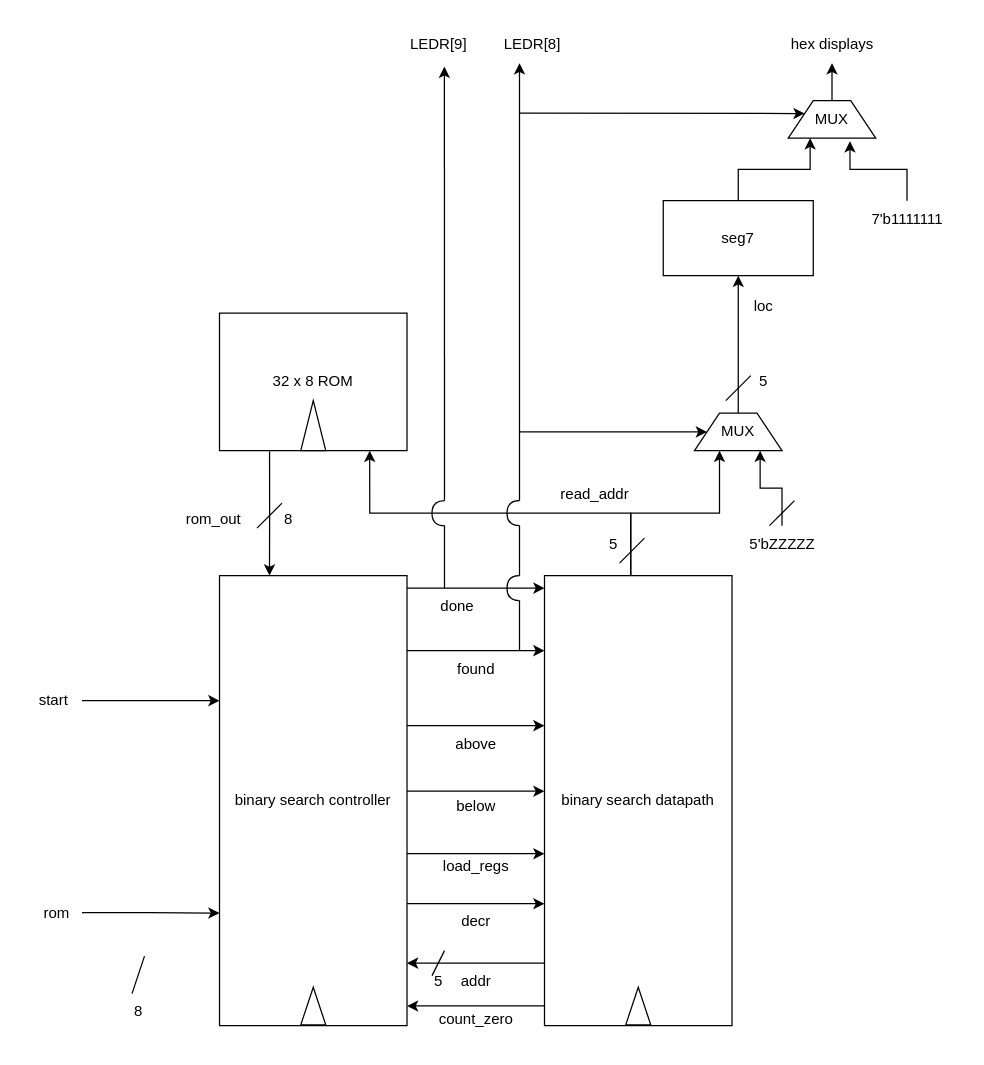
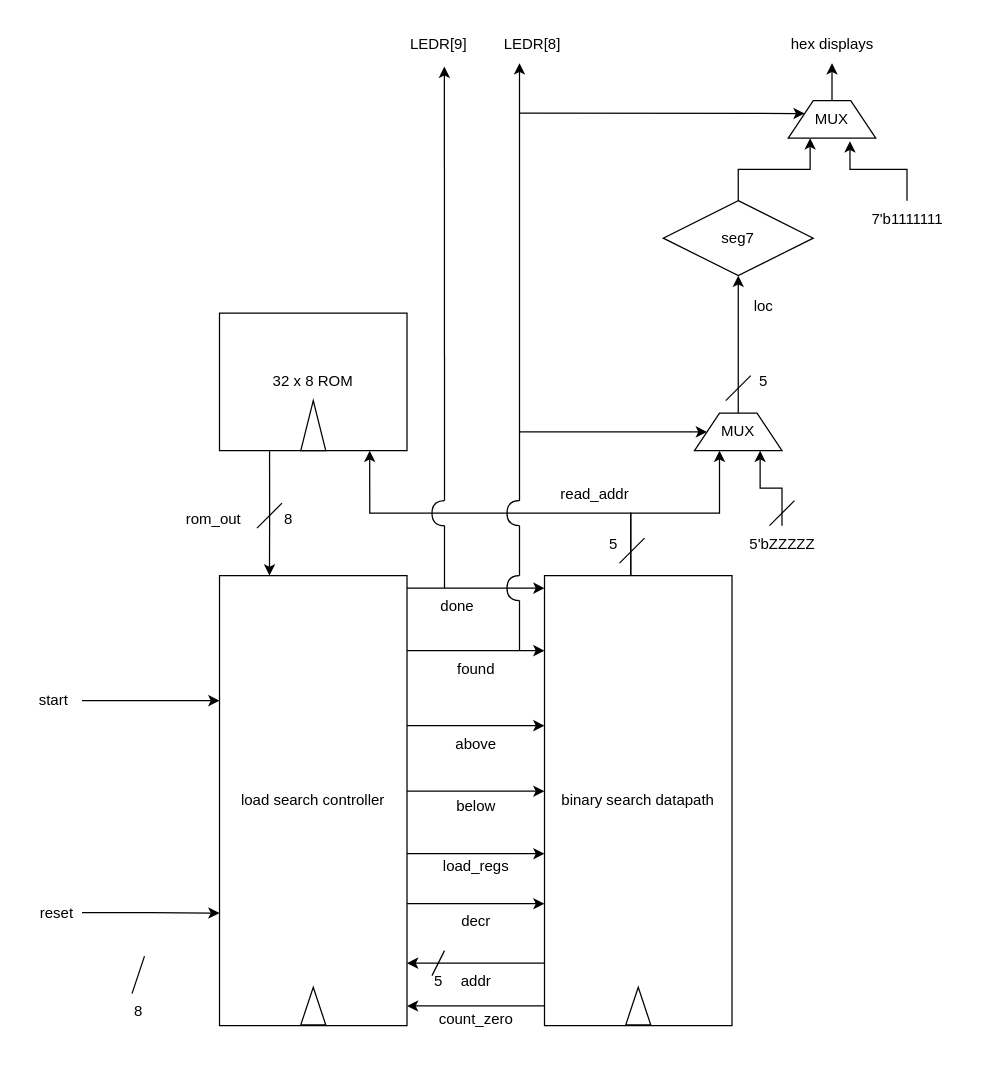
node "seg7": shape rectangle -> diamond
node "binary search controller": label "binary search controller" -> "load search controller"
node "rom": label "rom" -> "reset"
